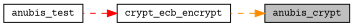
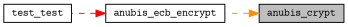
node "anubis_test": label "anubis_test" -> "test_test"
node "crypt_ecb_encrypt": label "crypt_ecb_encrypt" -> "anubis_ecb_encrypt"
